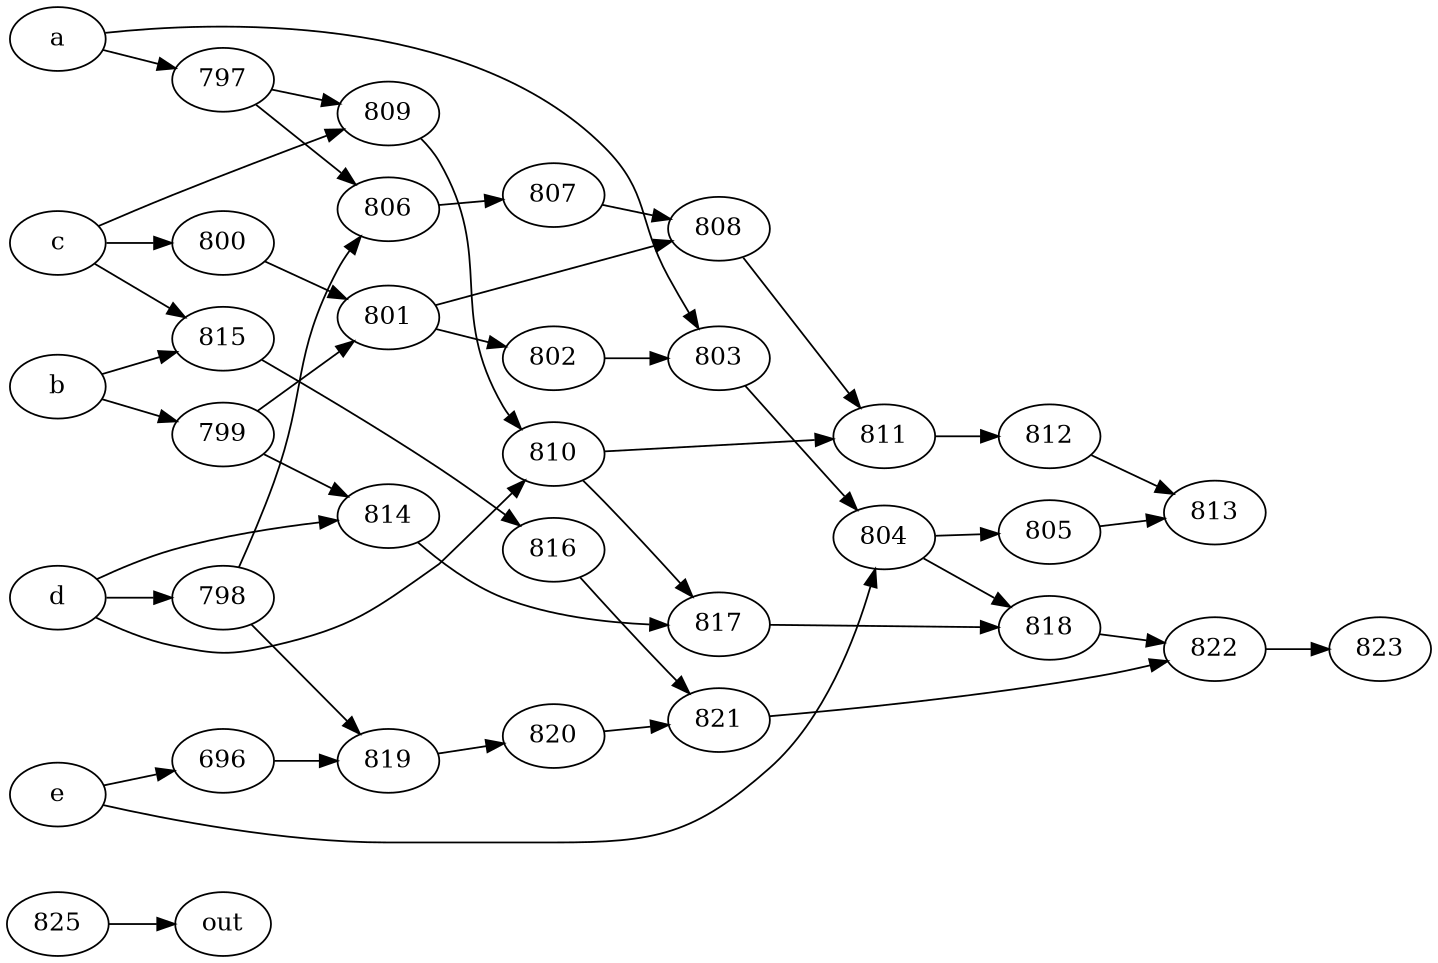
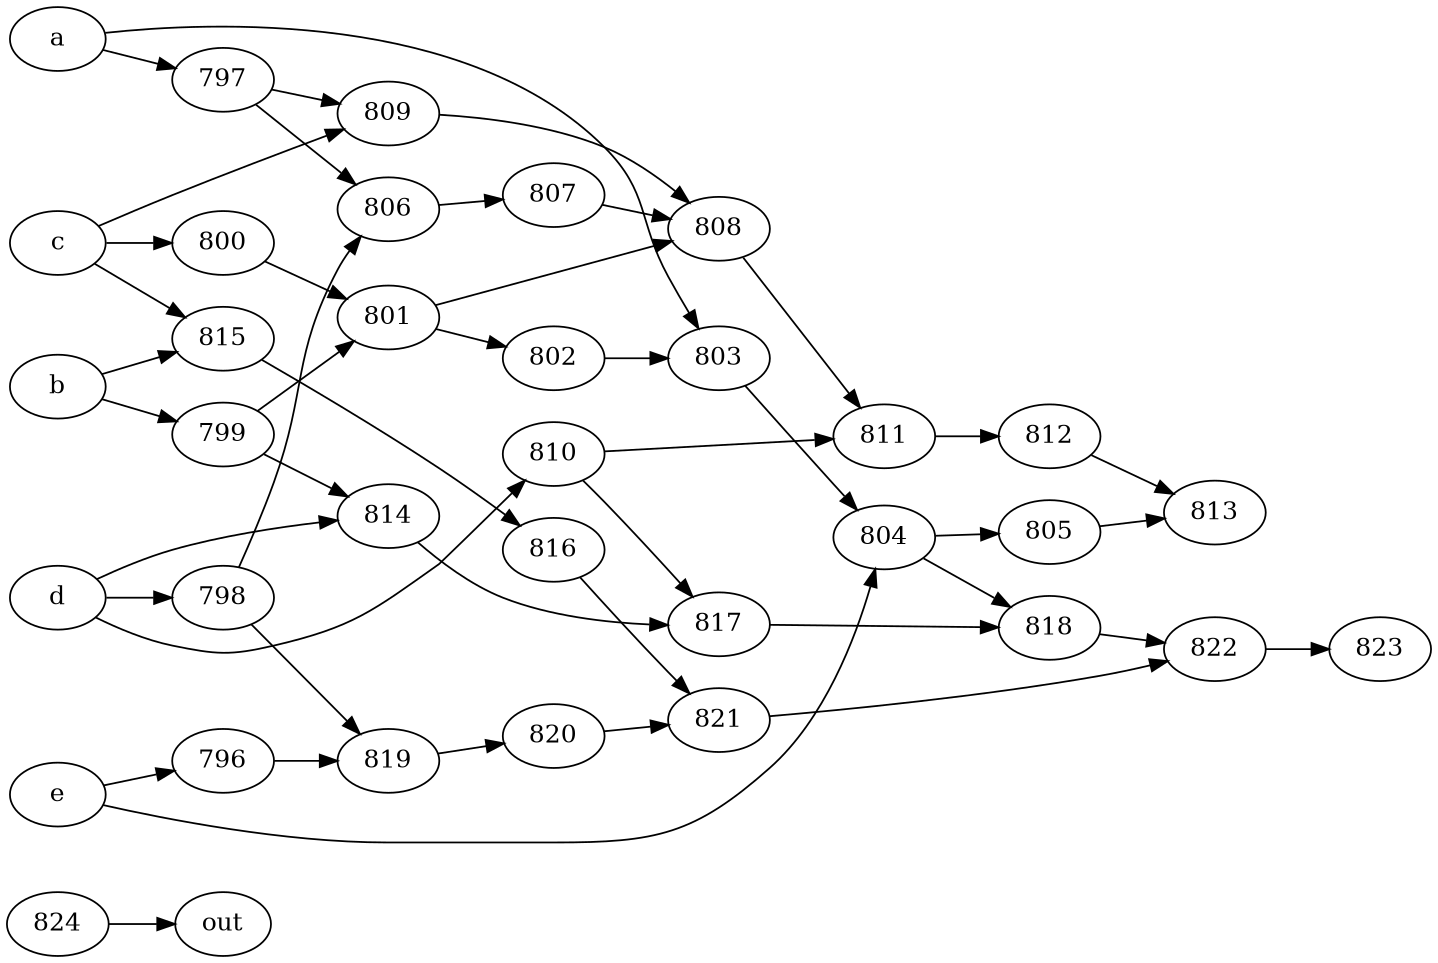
edge "809" -> "810": now "809" -> "808"
node "696": label "696" -> "796"
node "825": label "825" -> "824"
